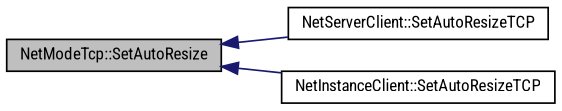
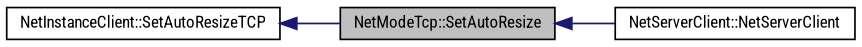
node "NetServerClient::SetAutoResizeTCP": label "NetServerClient::SetAutoResizeTCP" -> "NetServerClient::NetServerClient"
edge "NetInstanceClient::SetAutoResizeTCP" -> "NetModeTcp::SetAutoResize": reversed
